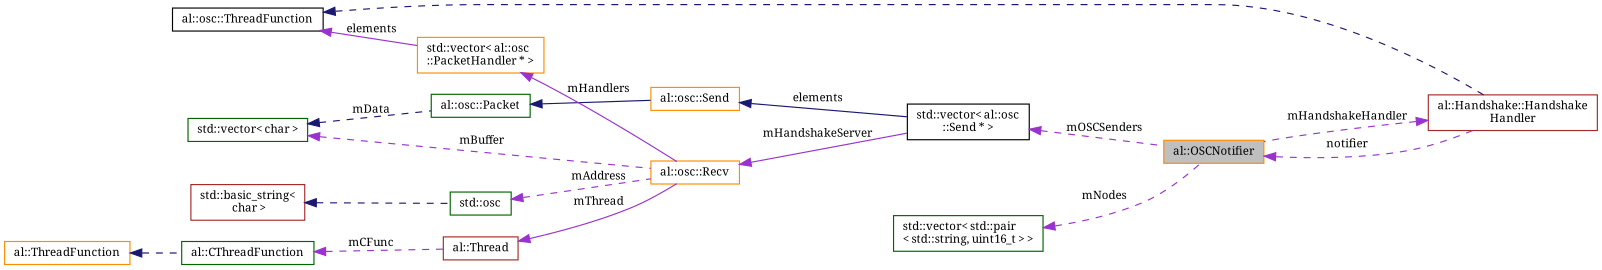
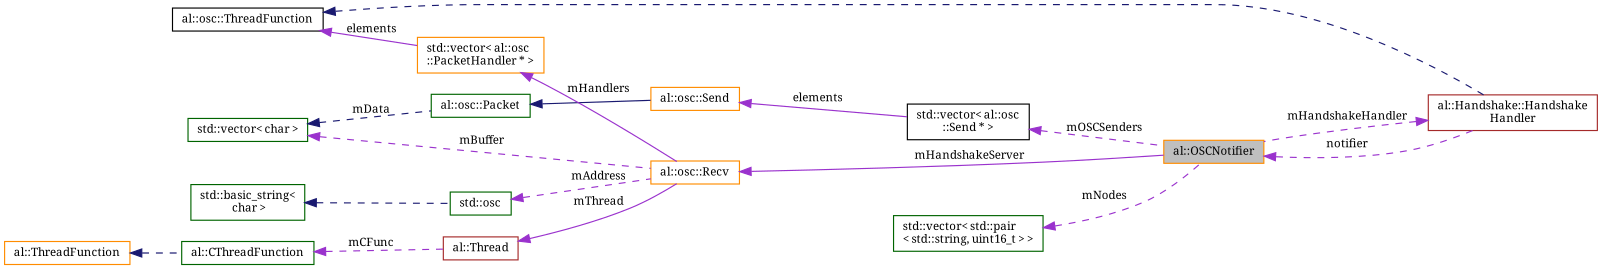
edge "std::vector< al::osc ::Send * >" -> "al::osc::Send": color midnightblue -> darkorchid3
edge "std::vector< al::osc ::Send * >" -> "al::osc::Recv": now "al::OSCNotifier" -> "al::osc::Recv"
node "std::basic_string< char >": color brown -> darkgreen
